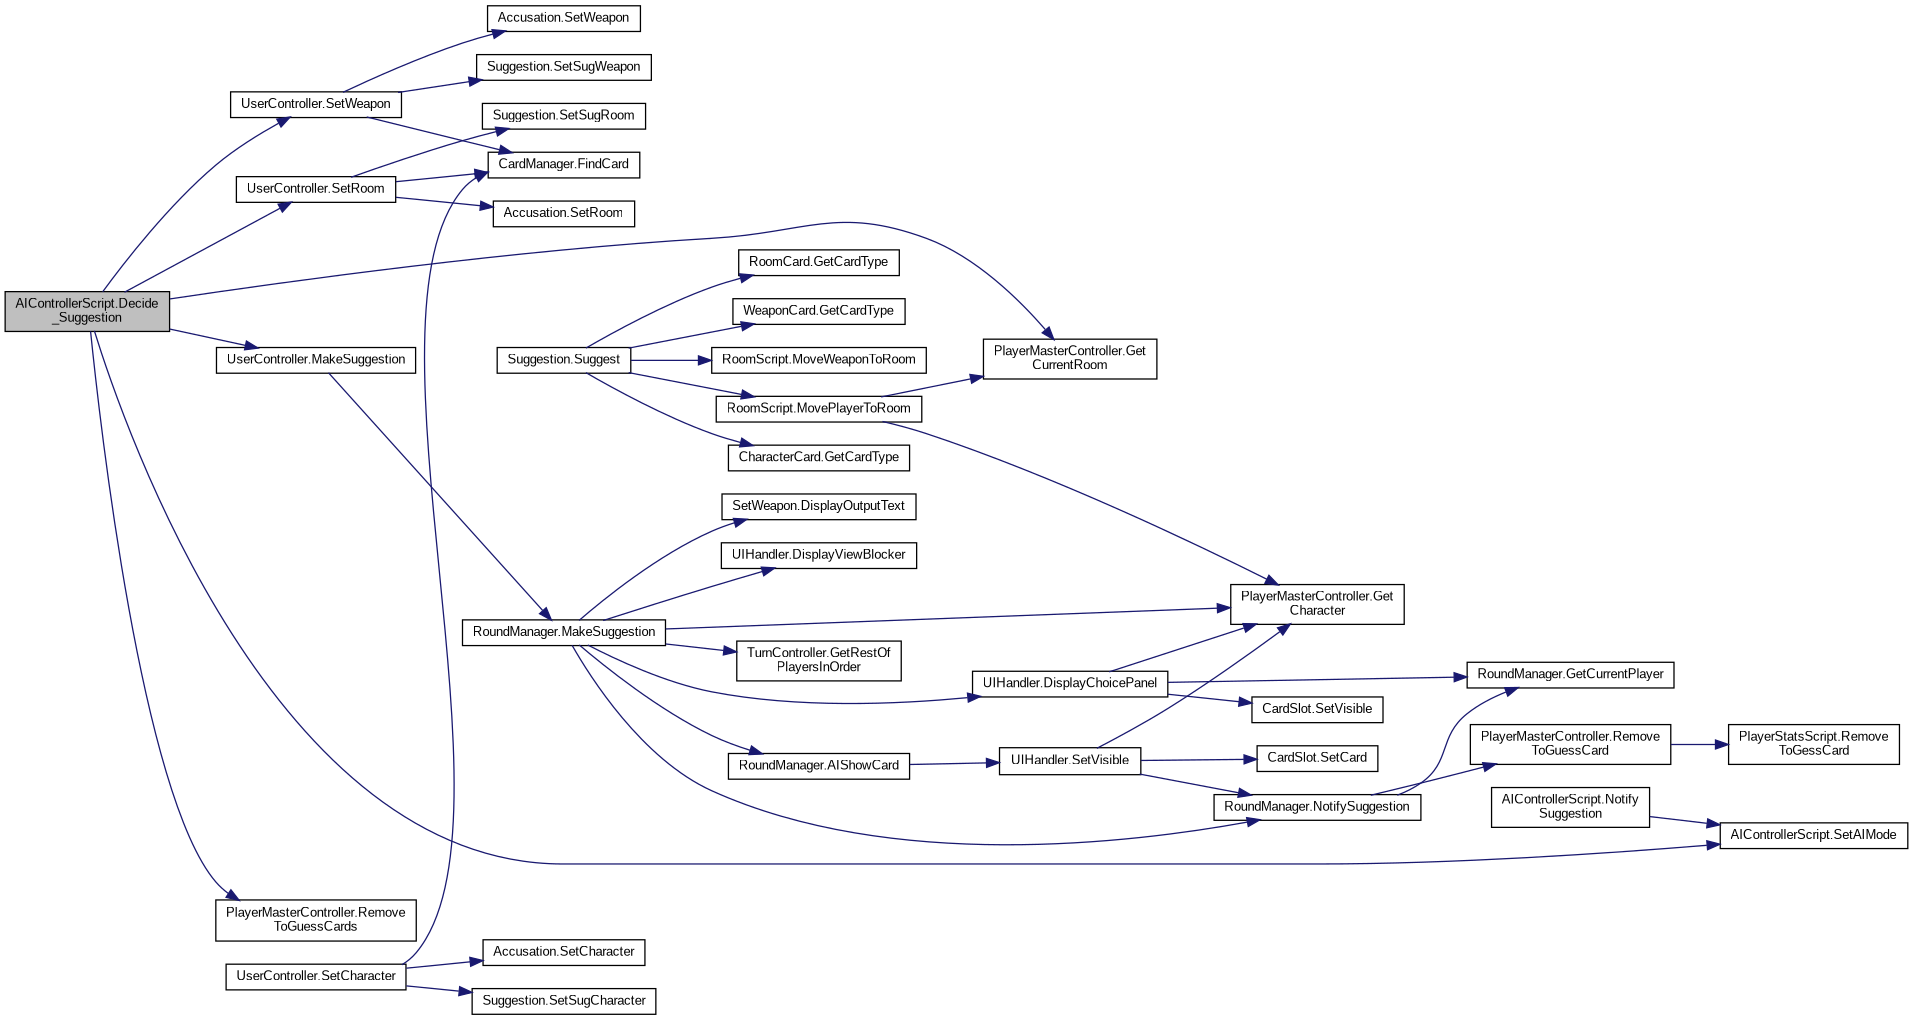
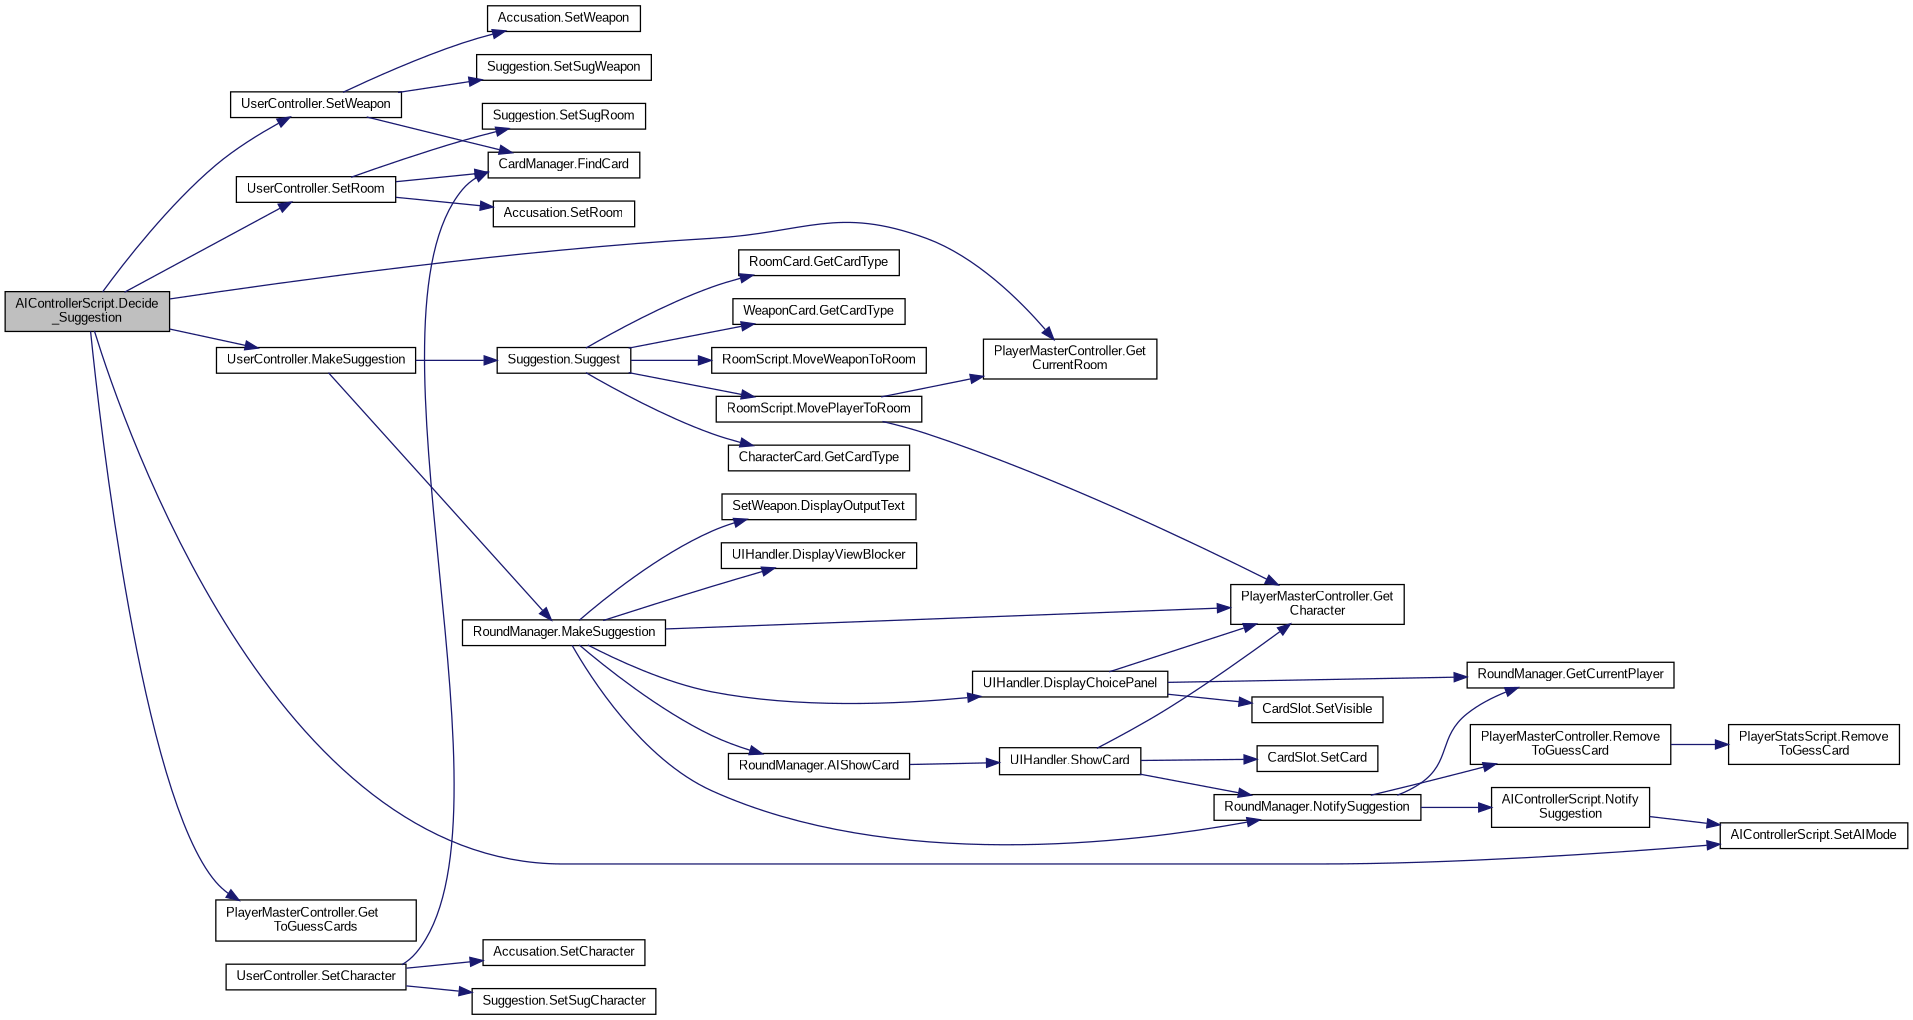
edge "UserController.MakeSuggestion" -> "Suggestion.Suggest": added
node "TurnController.GetRestOf PlayersInOrder": removed
node "UIHandler.SetVisible": label "UIHandler.SetVisible" -> "UIHandler.ShowCard"
edge "RoundManager.NotifySuggestion" -> "AIControllerScript.Notify Suggestion": added
node "PlayerMasterController.Remove ToGuessCards": label "PlayerMasterController.Remove ToGuessCards" -> "PlayerMasterController.Get ToGuessCards"
